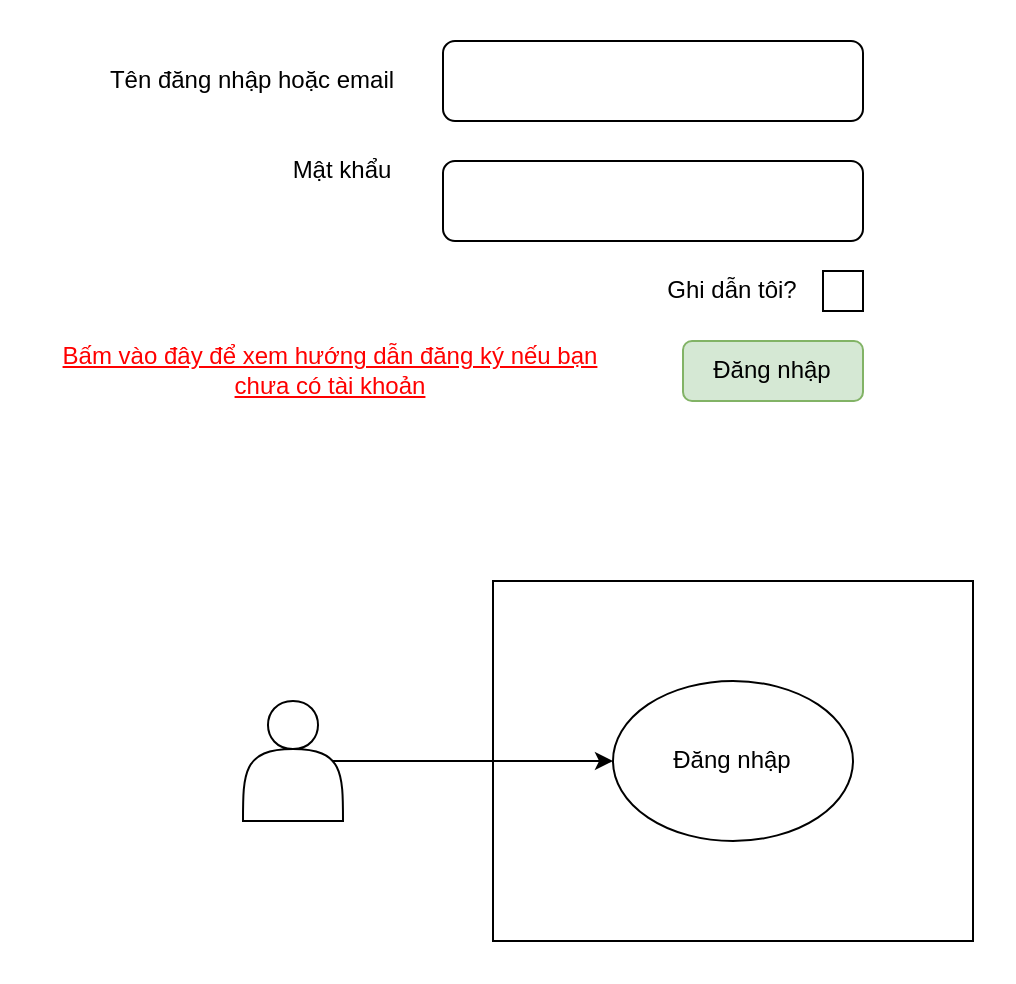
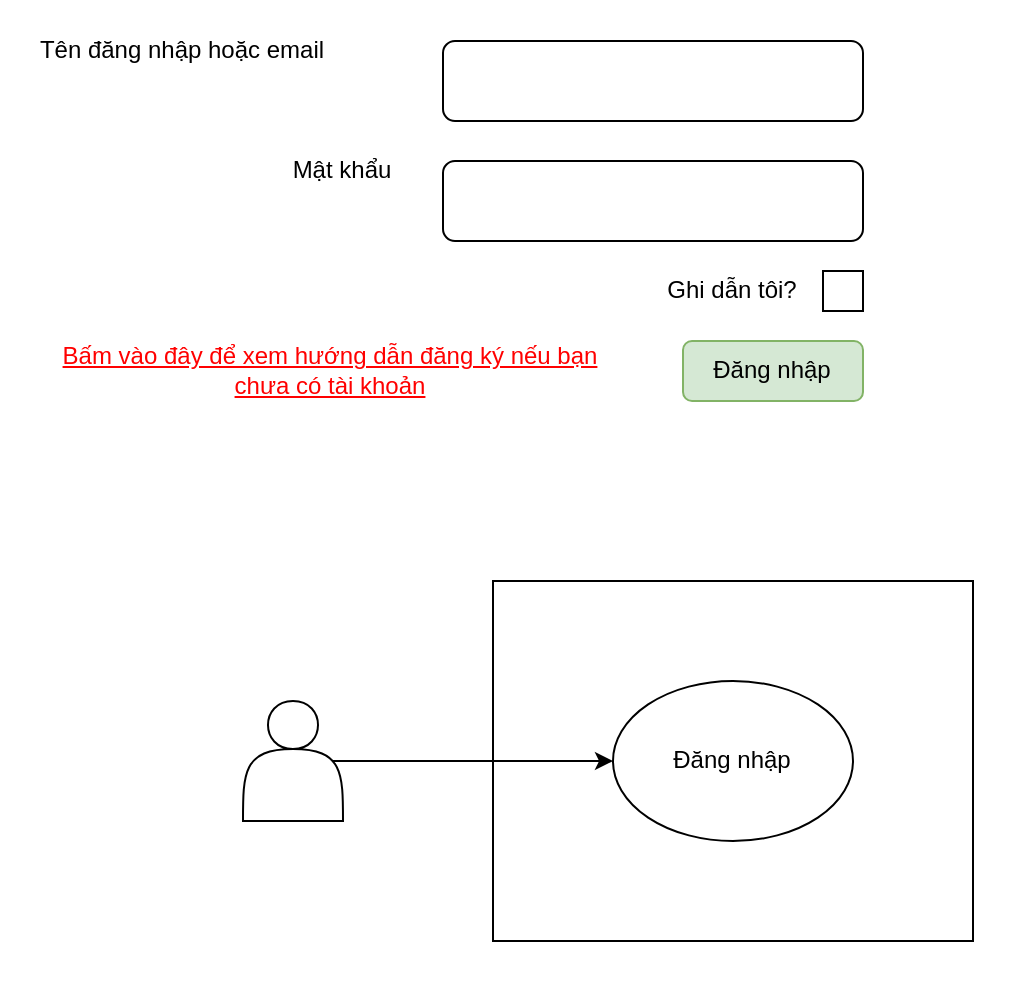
node "Tên đăng nhập hoặc email": moved (253, 81) -> (183, 51)
